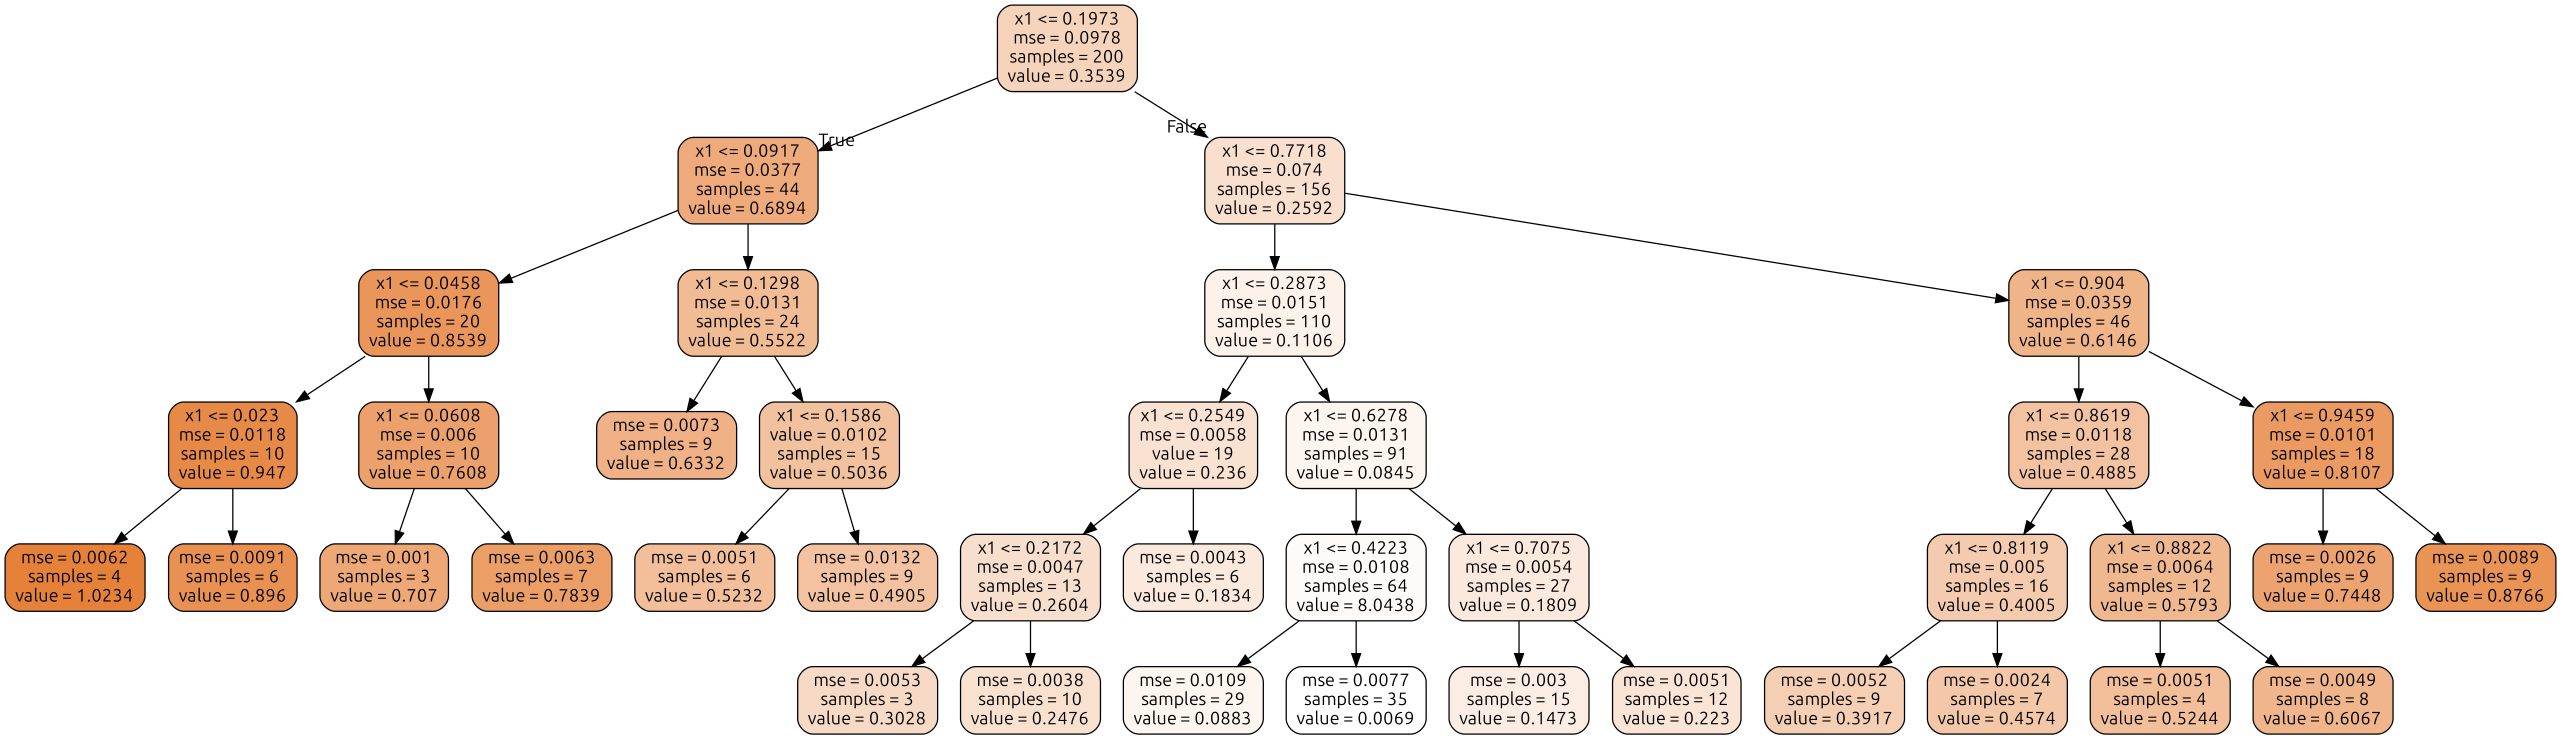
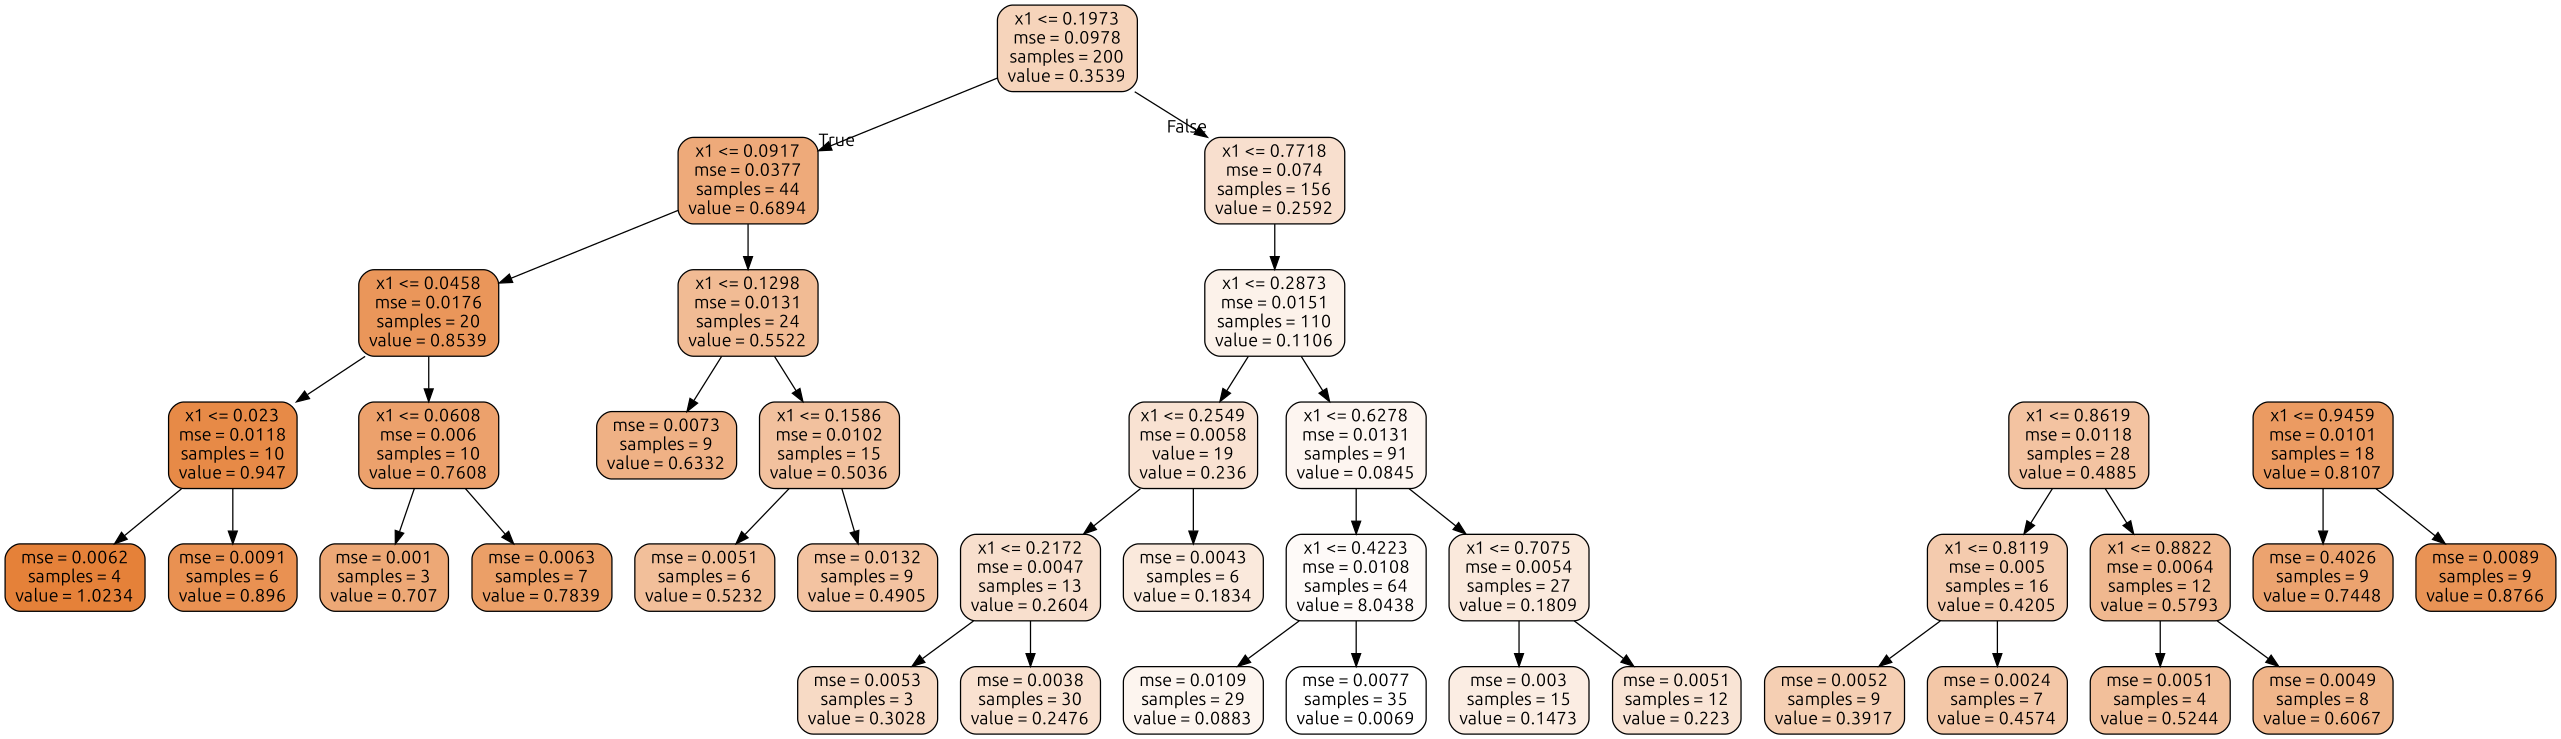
node "x1 <= 0.904 mse = 0.0359 samples = 46 value = 0.6146": removed
node "x1 <= 0.1586 value = 0.0102 samples = 15 value = 0.5036": label "x1 <= 0.1586 value = 0.0102 samples = 15 value = 0.5036" -> "x1 <= 0.1586 mse = 0.0102 samples = 15 value = 0.5036"
node "x1 <= 0.8119 mse = 0.005 samples = 16 value = 0.4005": label "x1 <= 0.8119 mse = 0.005 samples = 16 value = 0.4005" -> "x1 <= 0.8119 mse = 0.005 samples = 16 value = 0.4205"
node "mse = 0.0026 samples = 9 value = 0.7448": label "mse = 0.0026 samples = 9 value = 0.7448" -> "mse = 0.4026 samples = 9 value = 0.7448"
node "mse = 0.0038 samples = 10 value = 0.2476": label "mse = 0.0038 samples = 10 value = 0.2476" -> "mse = 0.0038 samples = 30 value = 0.2476"
